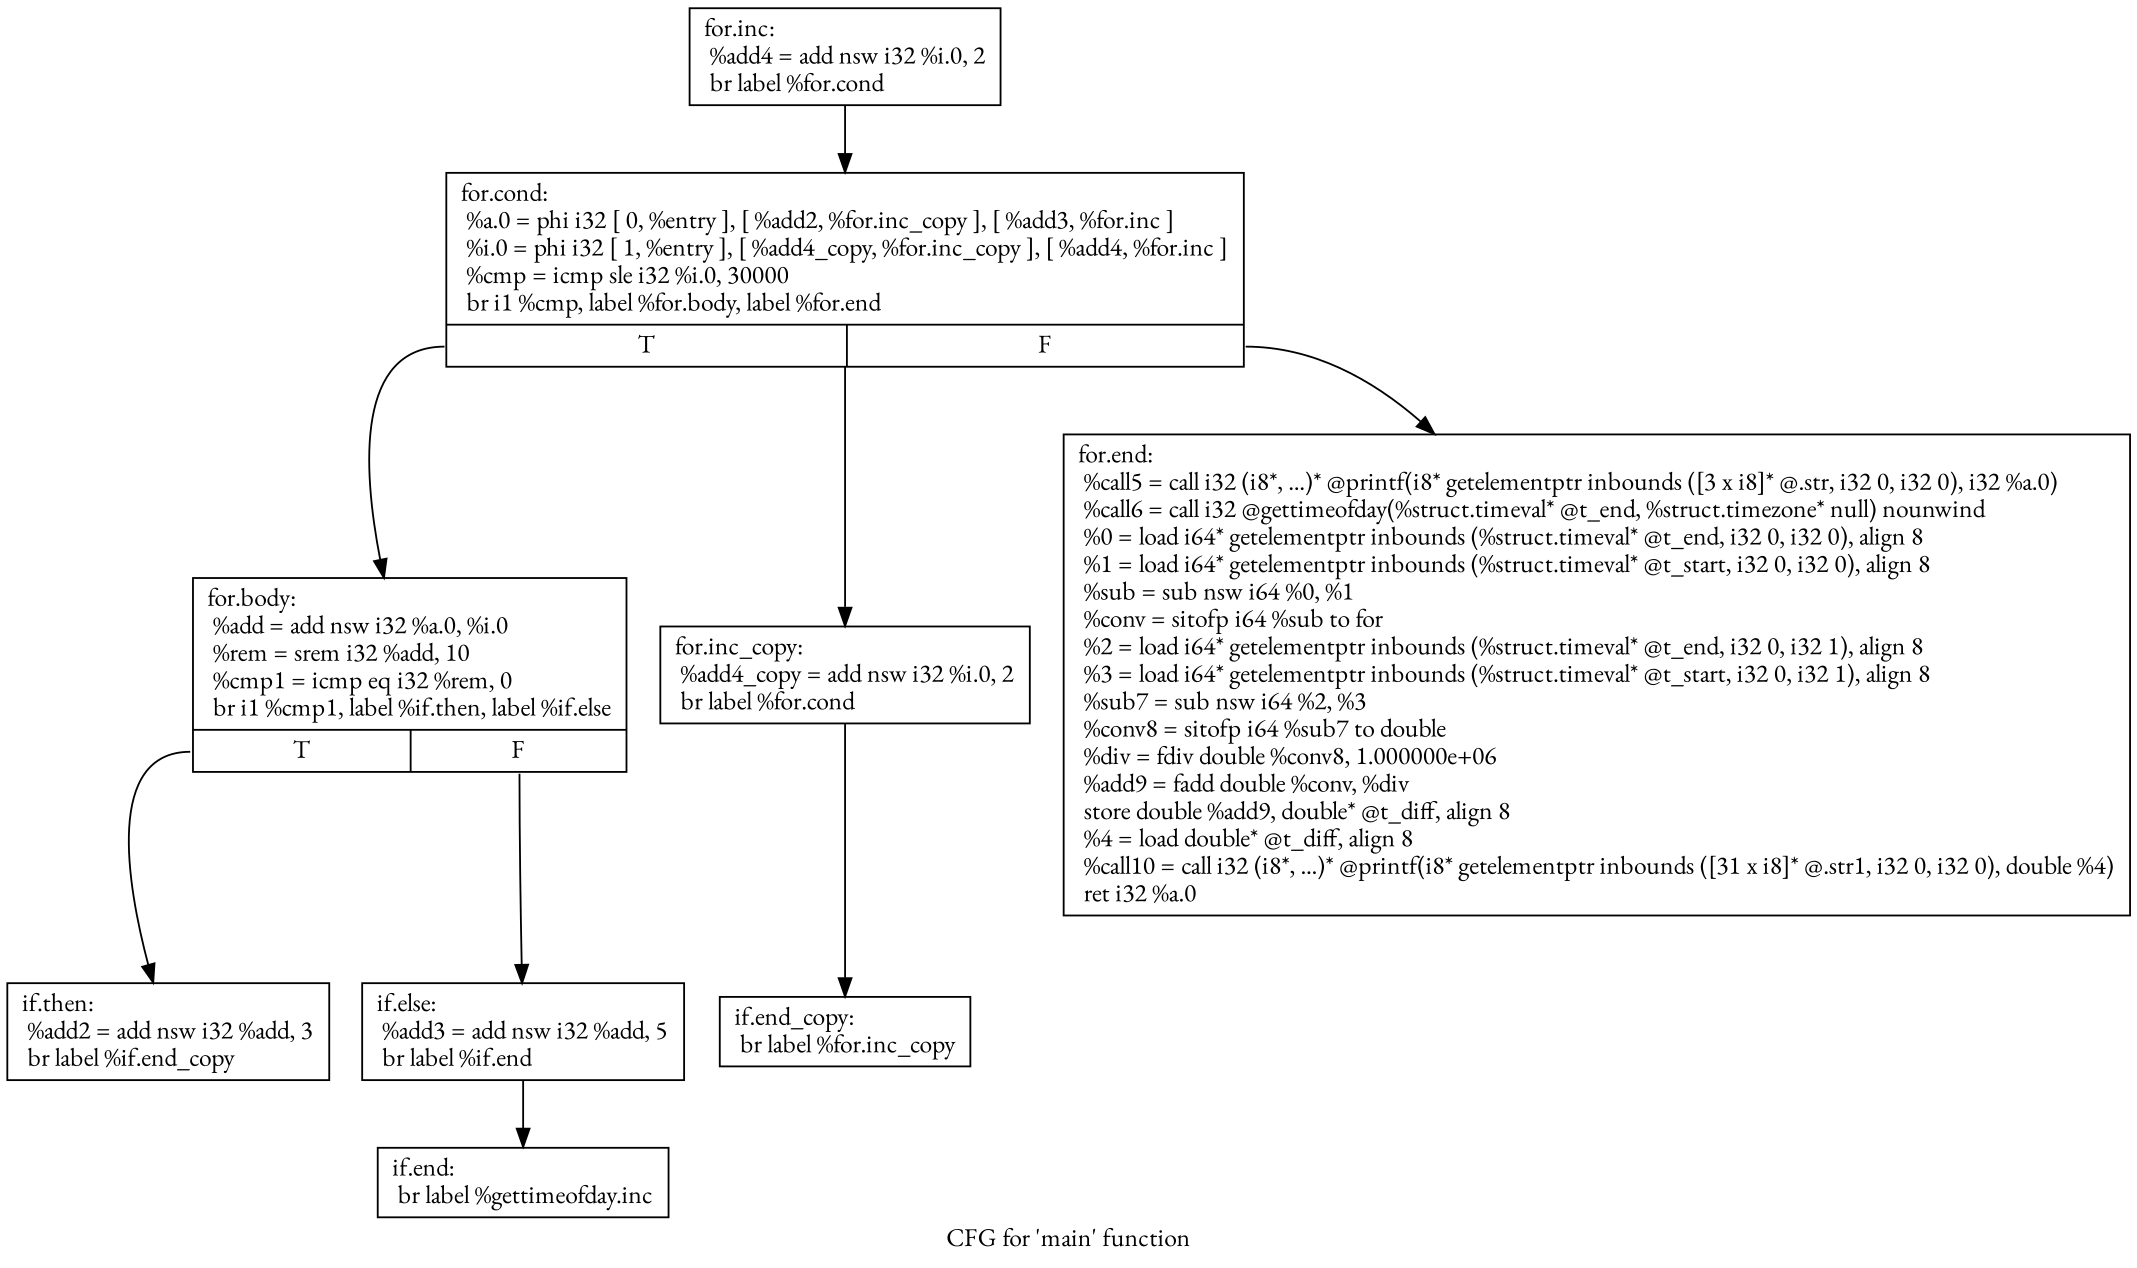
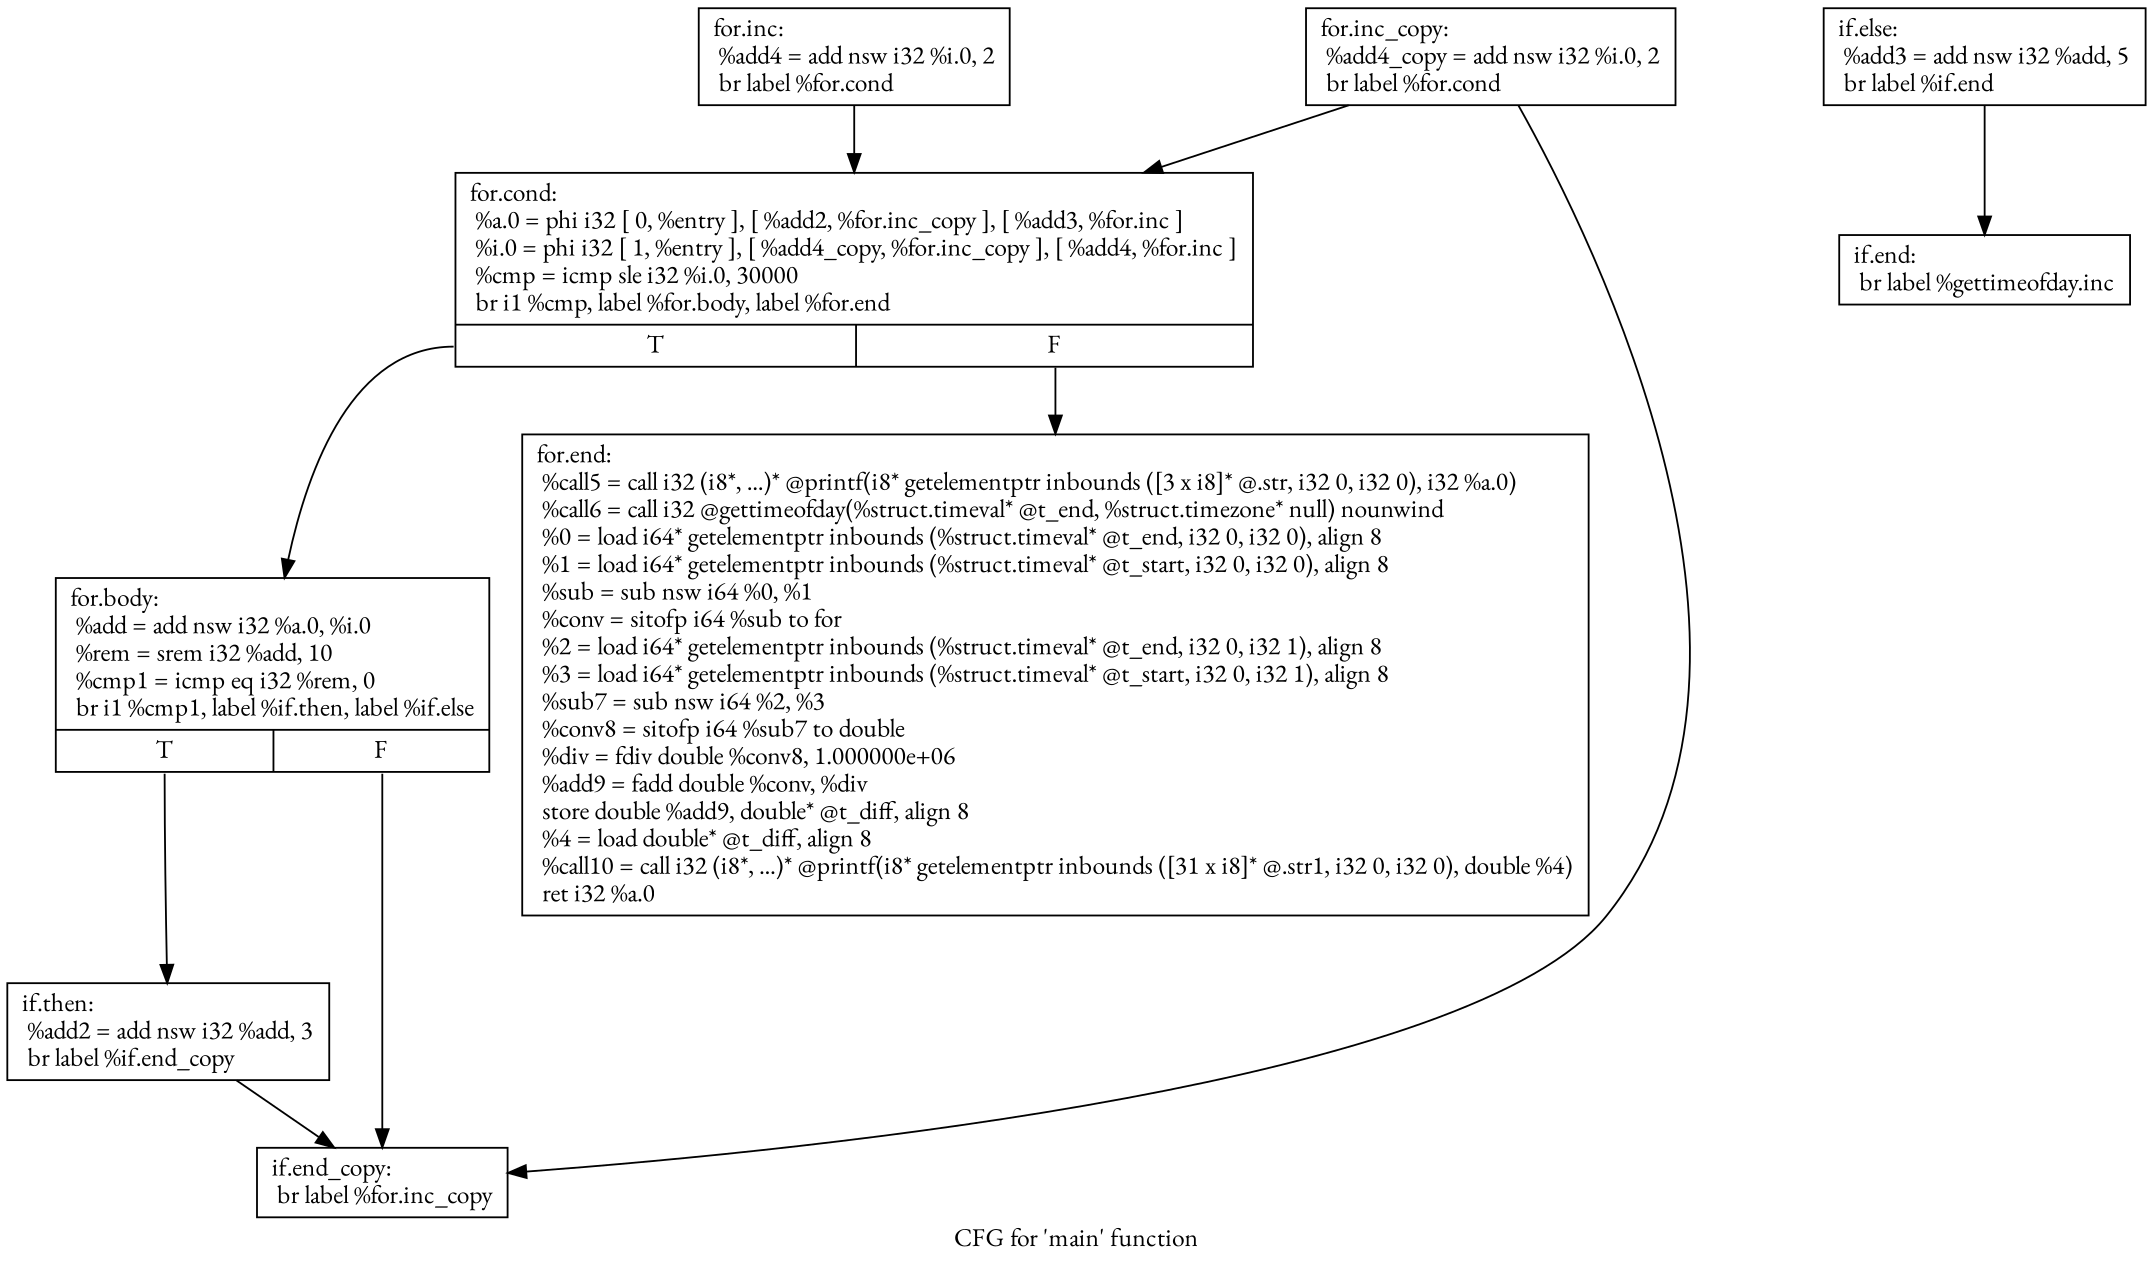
edge "for.cond:" -> "for.inc_copy:": reversed
edge "for.body:" -> "if.else:": now "for.body:" -> "if.end_copy:"
edge "if.then:" -> "if.end_copy:": added
